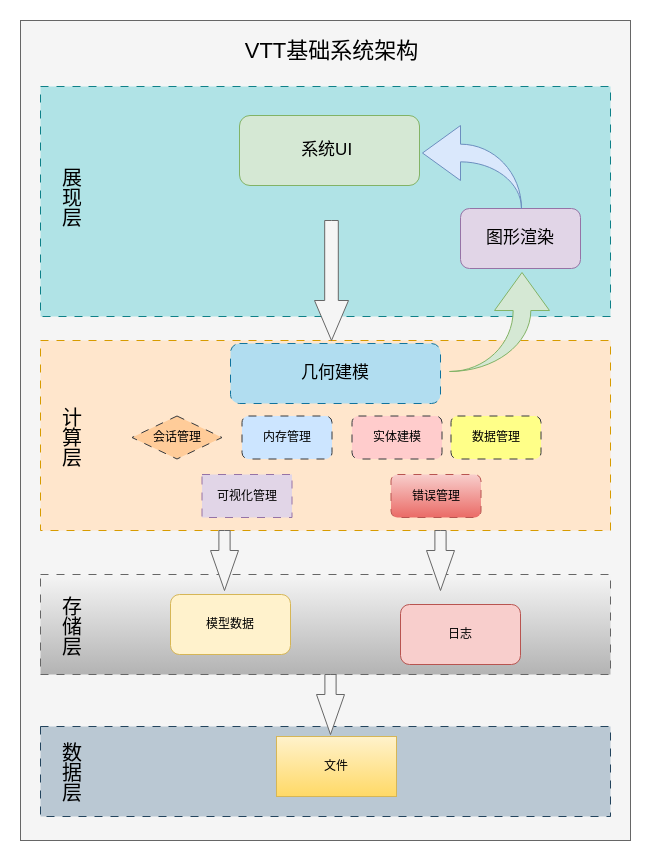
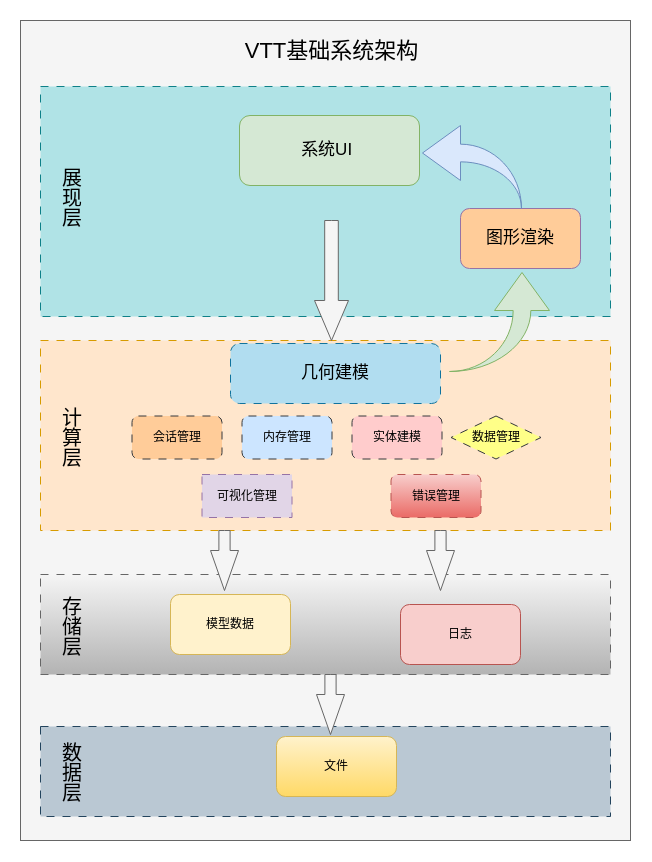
node "图形渲染": fillcolor #e1d5e7 -> #ffcc99
node "会话管理": shape diamond -> rounded rectangle
node "数据管理": shape rounded rectangle -> diamond
node "文件": shape rectangle -> rounded rectangle
